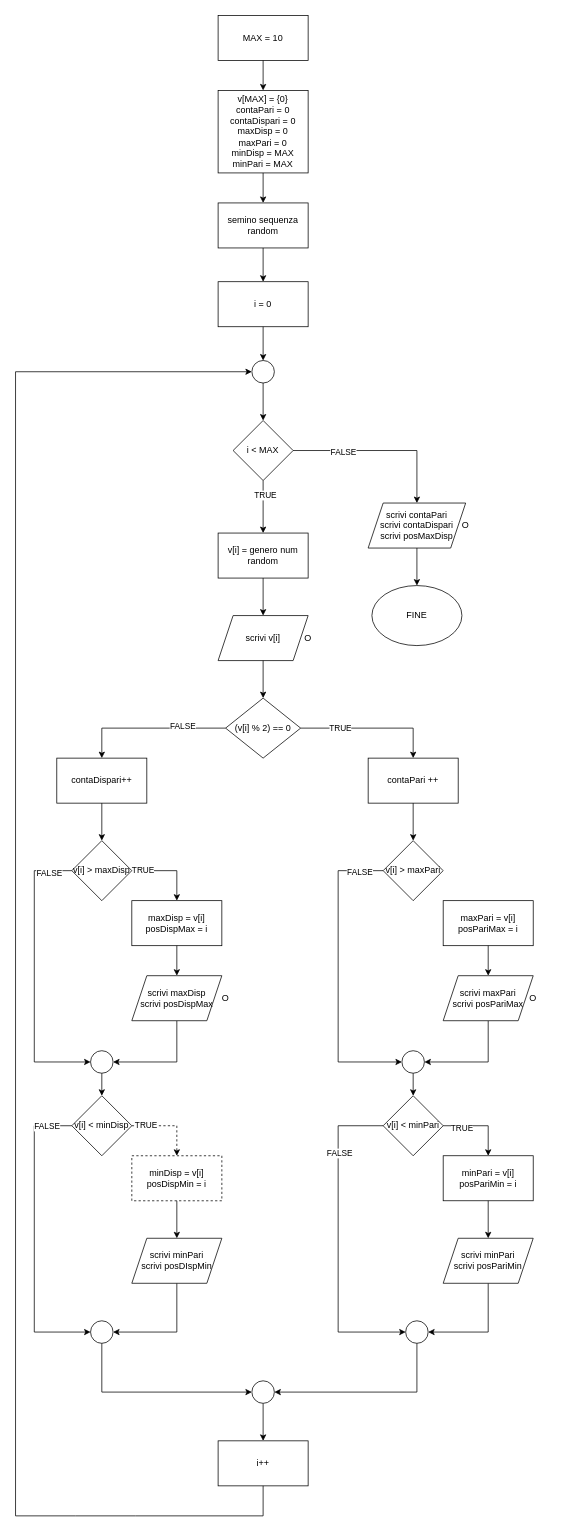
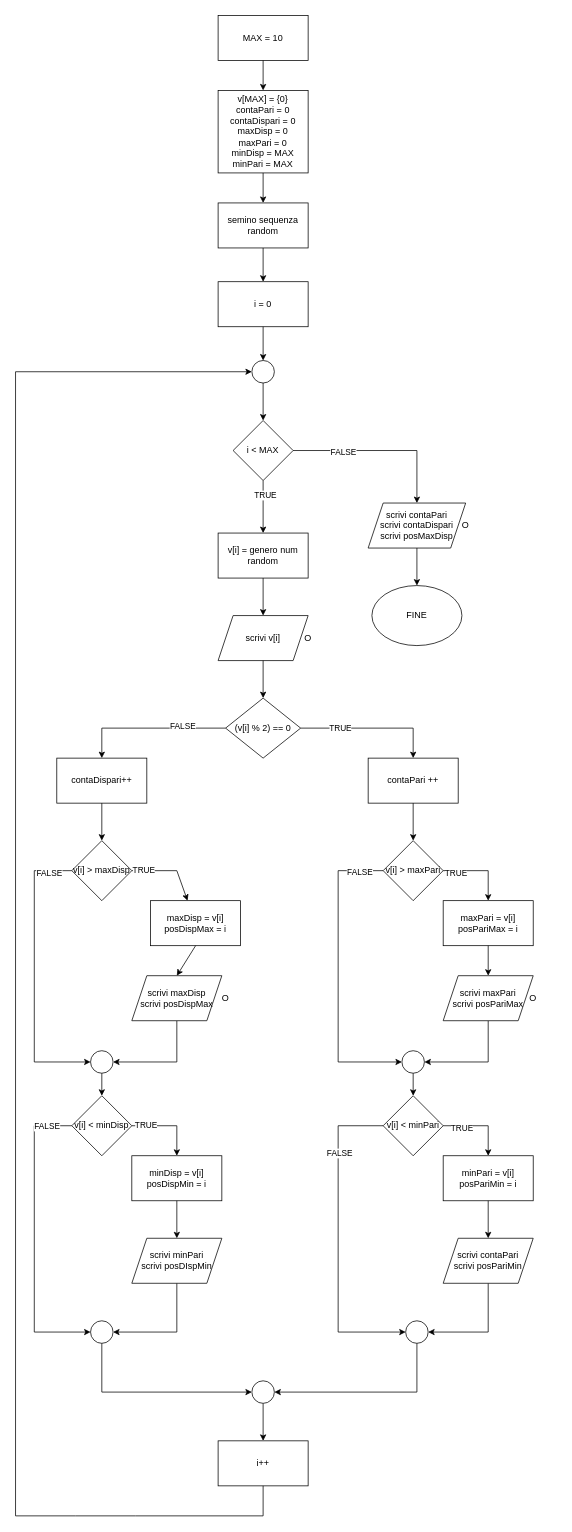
edge "v[i] > maxPari" -> "maxPari = v[i] posPariMax = i": added, label "TRUE"
node "maxDisp = v[i] posDispMax = i": moved (177, 923) -> (195, 923)
edge "v[i] < minDisp" -> "minDisp = v[i] posDispMin = i": style dashed -> solid
node "minDisp = v[i] posDispMin = i": style dashed -> solid
node "scrivi minPari scrivi posPariMin": label "scrivi minPari scrivi posPariMin" -> "scrivi contaPari scrivi posPariMin"
